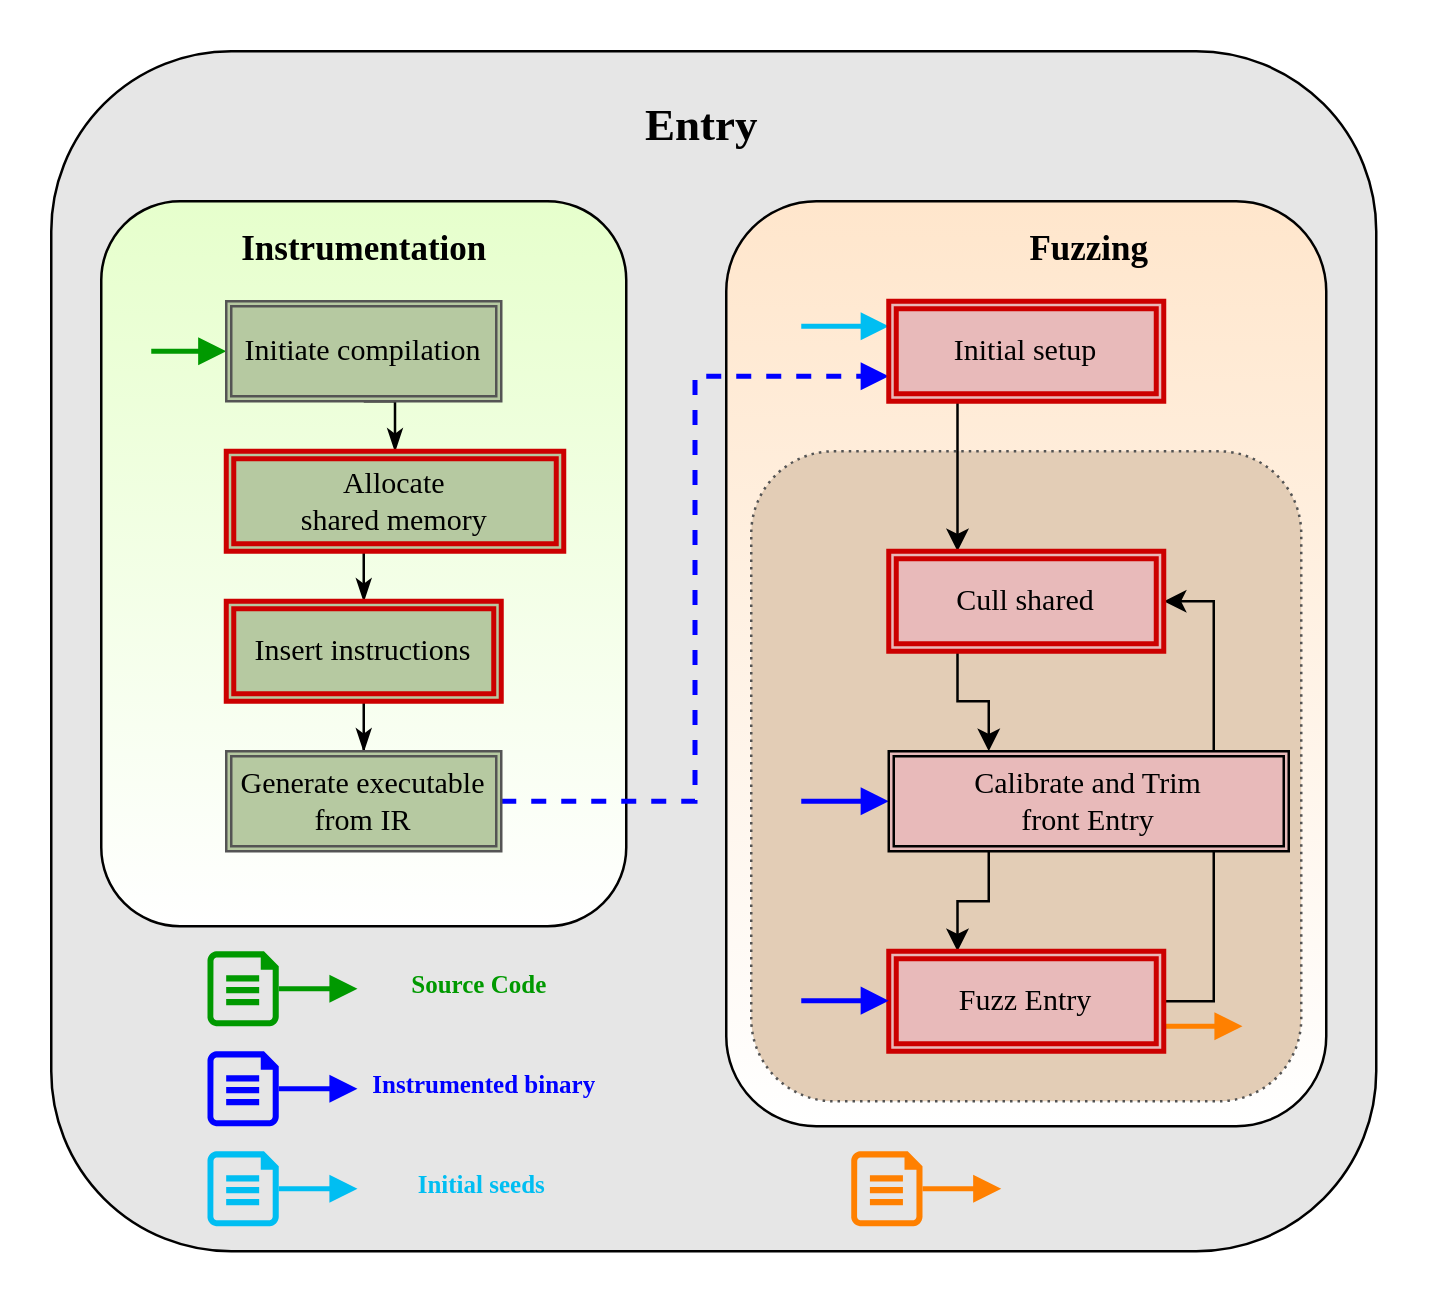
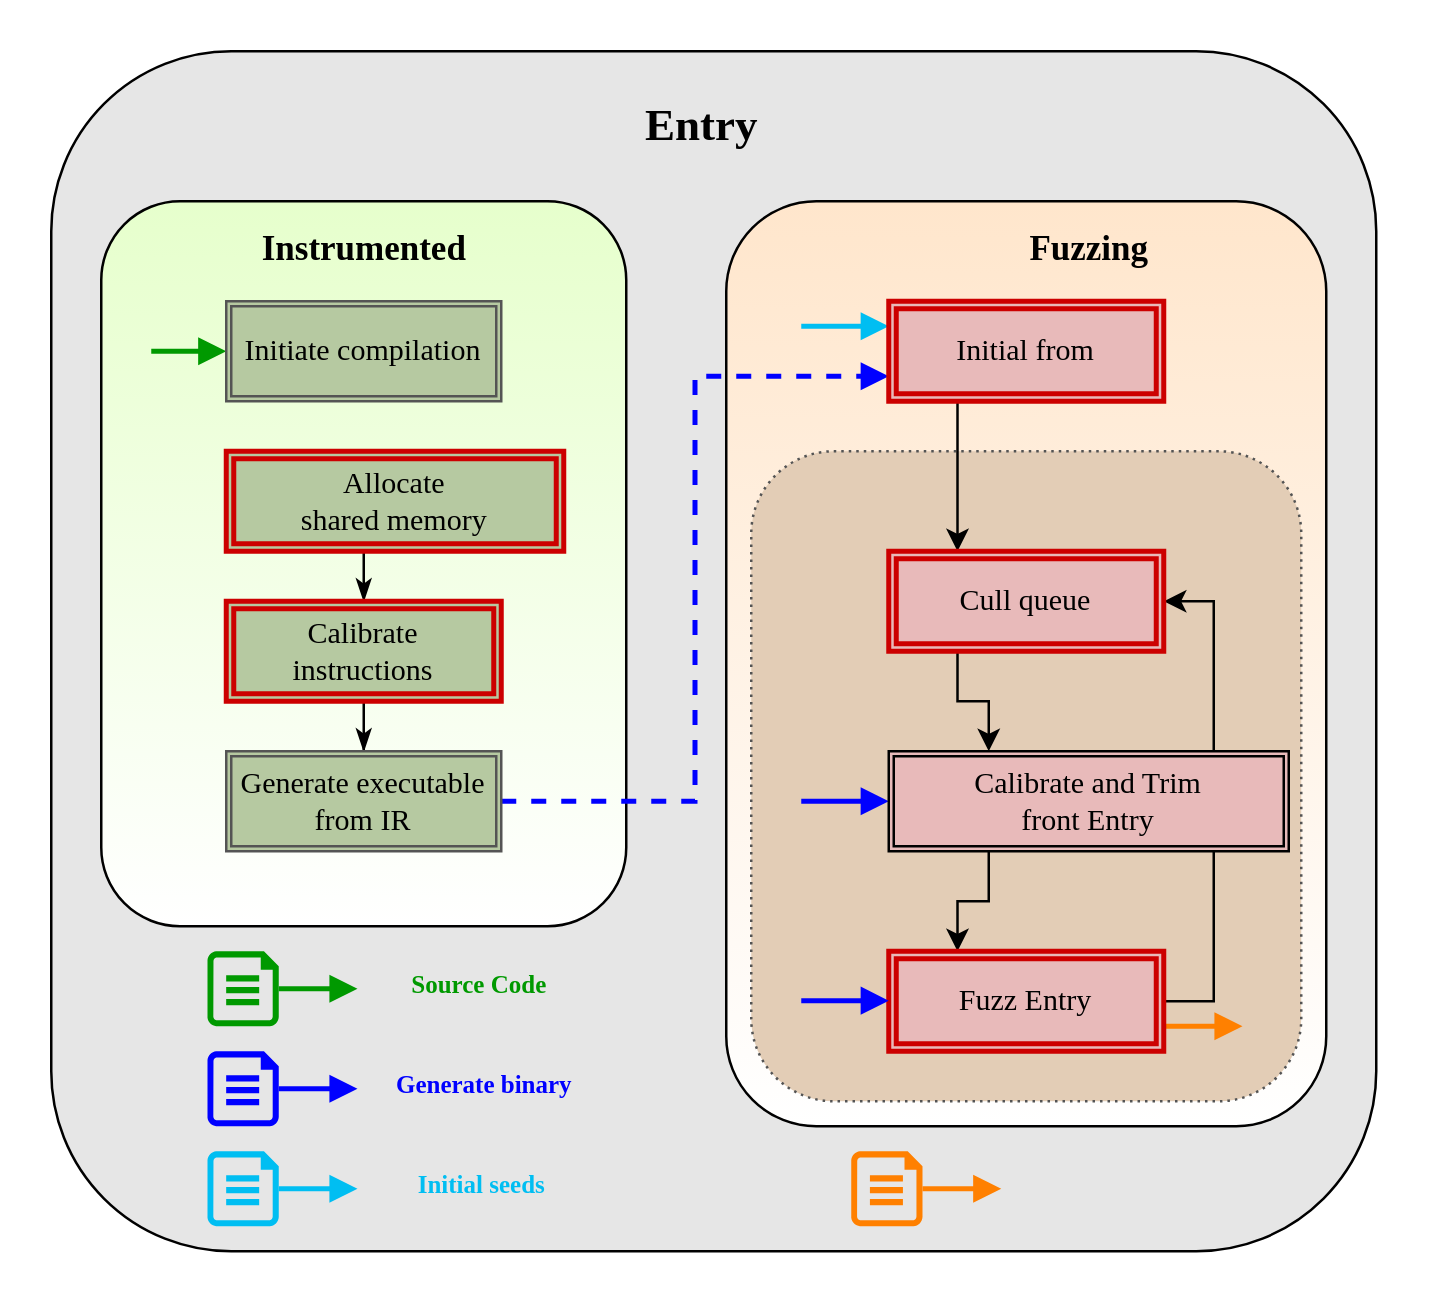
node "Instrumentation": label "Instrumentation" -> "Instrumented"
node "Initial setup": label "Initial setup" -> "Initial from"
edge "Initiate compilation" -> "Allocate shared memory": removed
node "Cull shared": label "Cull shared" -> "Cull queue"
node "Insert instructions": label "Insert instructions" -> "Calibrate instructions"
node "Instrumented binary": label "Instrumented binary" -> "Generate binary"
